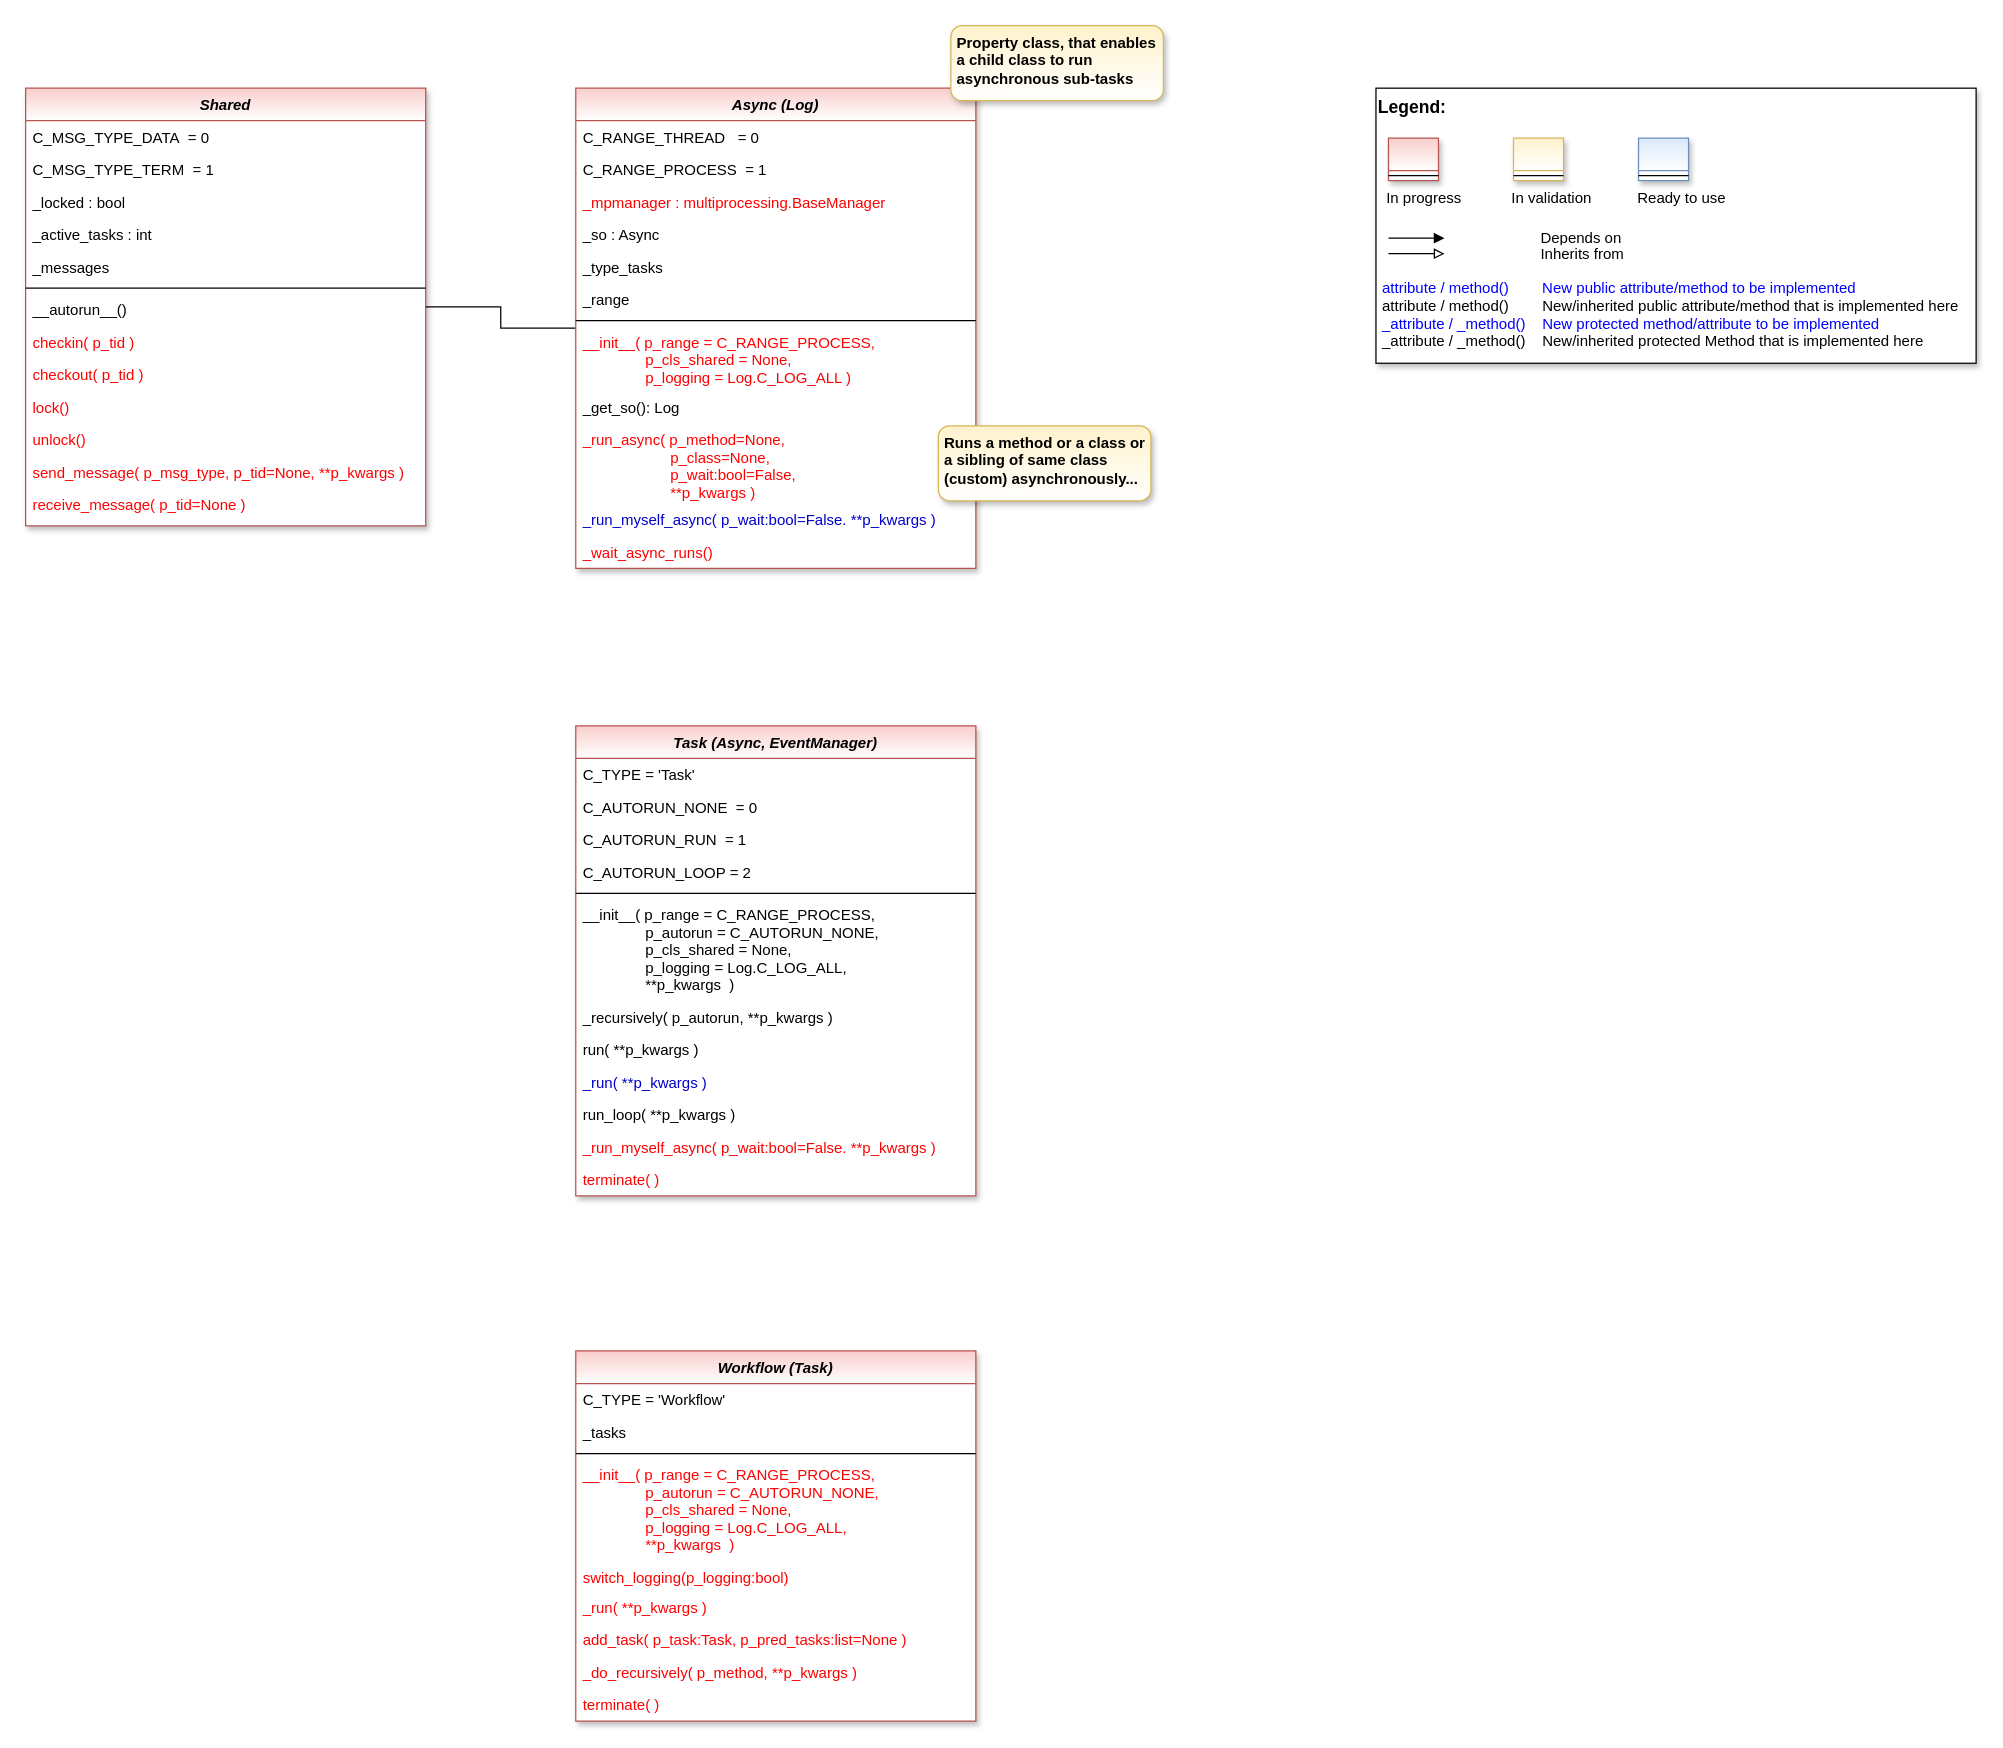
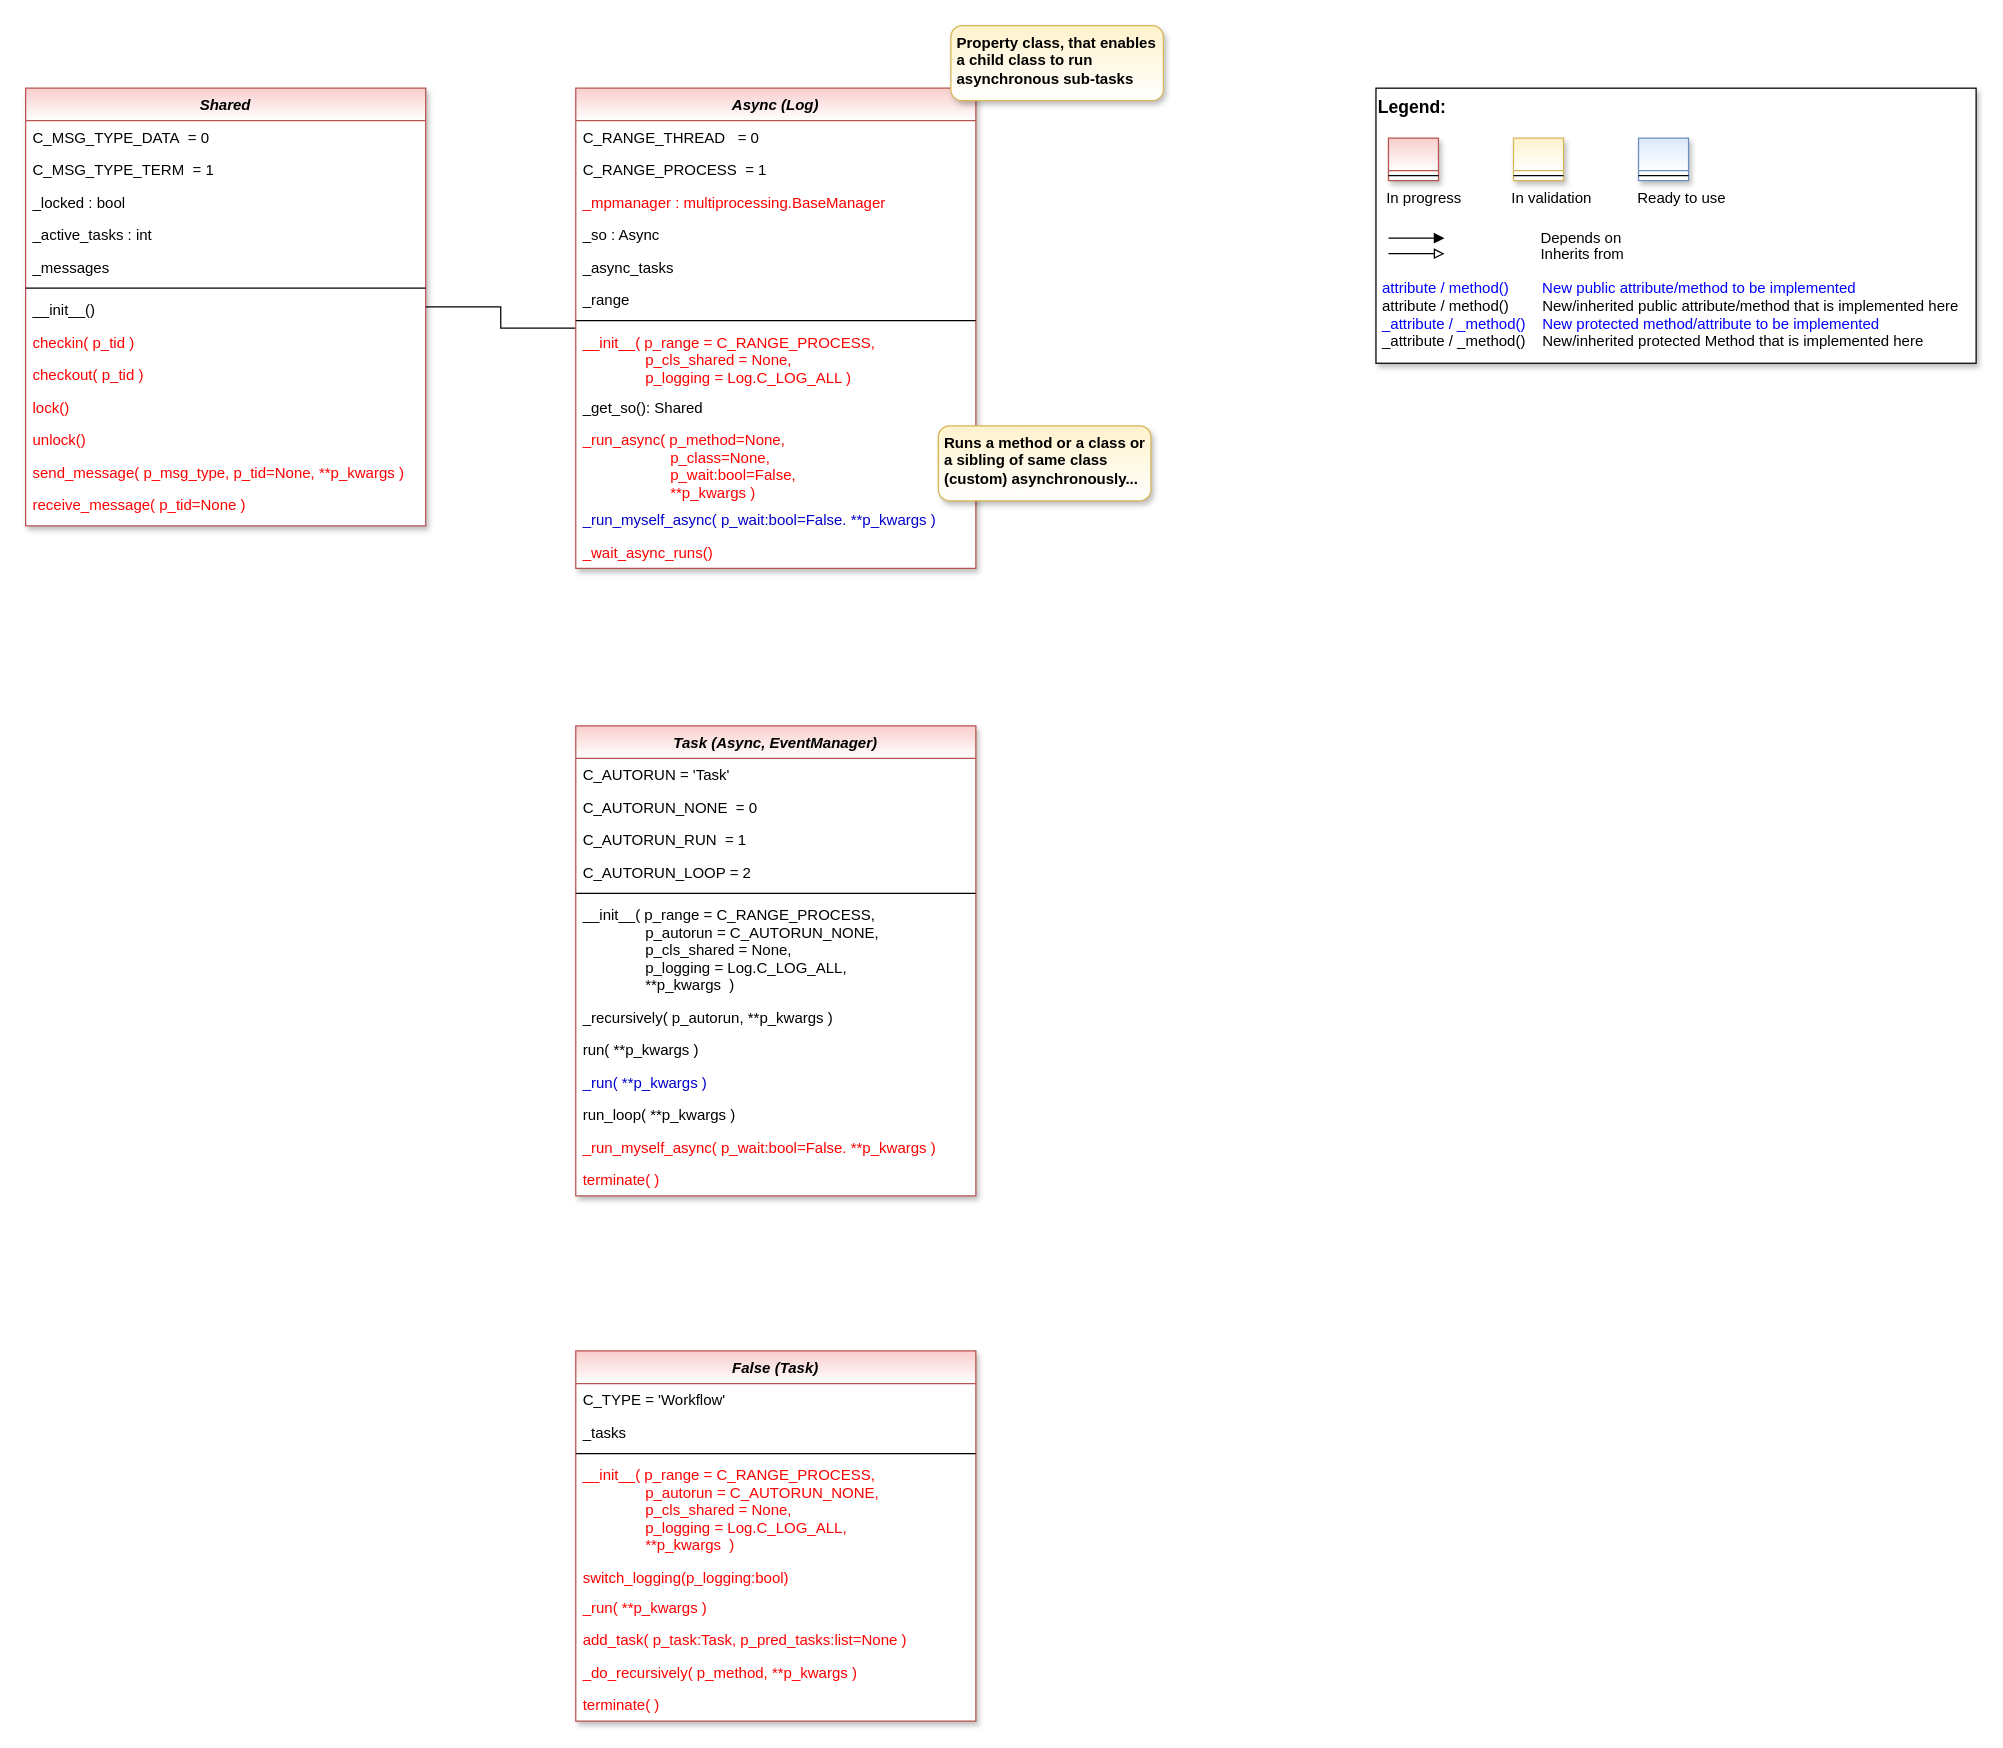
node "_type_tasks": label "_type_tasks" -> "_async_tasks"
node "__autorun__()": label "__autorun__()" -> "__init__()"
node "_get_so(): Log": label "_get_so(): Log" -> "_get_so(): Shared"
node "C_TYPE = 'Task'": label "C_TYPE = 'Task'" -> "C_AUTORUN = 'Task'"
node "Workflow (Task)": label "Workflow (Task)" -> "False (Task)"
